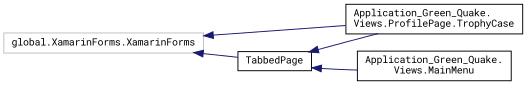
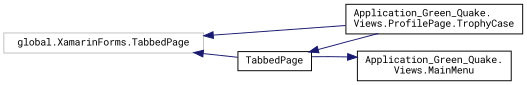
node "global.XamarinForms.XamarinForms": label "global.XamarinForms.XamarinForms" -> "global.XamarinForms.TabbedPage"
edge "Application_Green_Quake. Views.MainMenu" -> "TabbedPage": reversed
